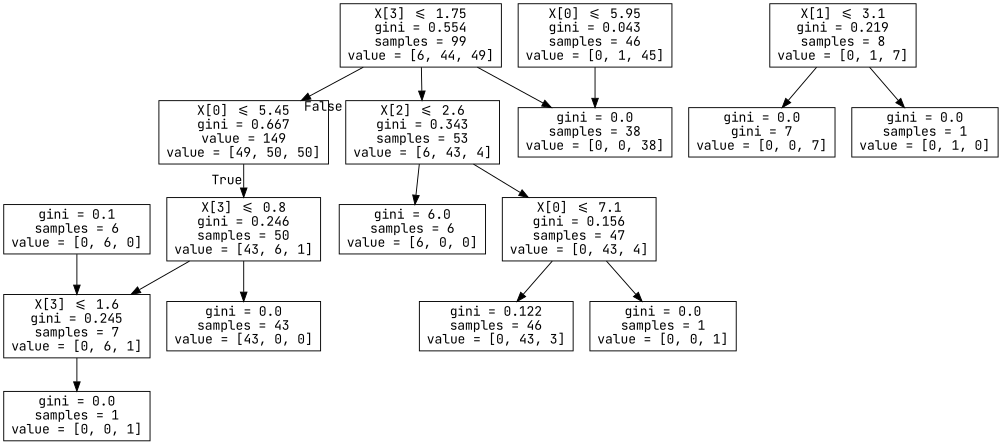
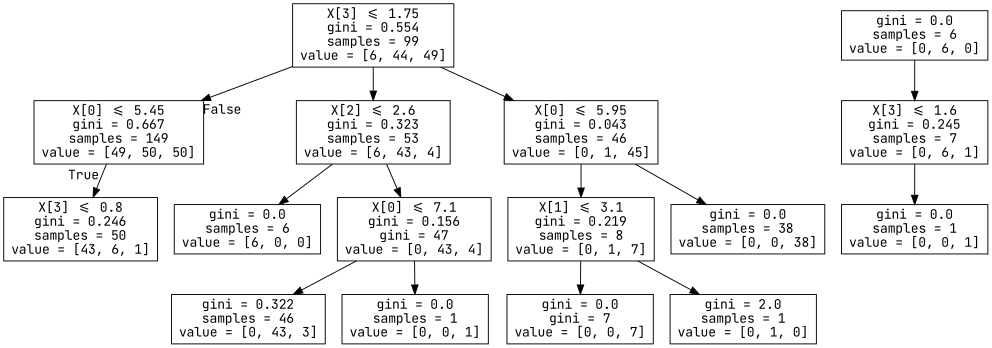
edge "X[3] <= 1.75 gini = 0.554 samples = 99 value = [6, 44, 49]" -> "gini = 0.0 samples = 38 value = [0, 0, 38]": now "X[3] <= 1.75 gini = 0.554 samples = 99 value = [6, 44, 49]" -> "X[0] <= 5.95 gini = 0.043 samples = 46 value = [0, 1, 45]"
node "X[0] <= 5.45 gini = 0.667 value = 149 value = [49, 50, 50]": label "X[0] <= 5.45 gini = 0.667 value = 149 value = [49, 50, 50]" -> "X[0] <= 5.45 gini = 0.667 samples = 149 value = [49, 50, 50]"
node "X[2] <= 2.6 gini = 0.343 samples = 53 value = [6, 43, 4]": label "X[2] <= 2.6 gini = 0.343 samples = 53 value = [6, 43, 4]" -> "X[2] <= 2.6 gini = 0.323 samples = 53 value = [6, 43, 4]"
node "gini = 0.0 samples = 1 value = [0, 1, 0]": label "gini = 0.0 samples = 1 value = [0, 1, 0]" -> "gini = 2.0 samples = 1 value = [0, 1, 0]"
edge "X[0] <= 5.95 gini = 0.043 samples = 46 value = [0, 1, 45]" -> "X[1] <= 3.1 gini = 0.219 samples = 8 value = [0, 1, 7]": added
node "gini = 0.1 samples = 6 value = [0, 6, 0]": label "gini = 0.1 samples = 6 value = [0, 6, 0]" -> "gini = 0.0 samples = 6 value = [0, 6, 0]"
node "gini = 6.0 samples = 6 value = [6, 0, 0]": label "gini = 6.0 samples = 6 value = [6, 0, 0]" -> "gini = 0.0 samples = 6 value = [6, 0, 0]"
node "X[0] <= 7.1 gini = 0.156 samples = 47 value = [0, 43, 4]": label "X[0] <= 7.1 gini = 0.156 samples = 47 value = [0, 43, 4]" -> "X[0] <= 7.1 gini = 0.156 gini = 47 value = [0, 43, 4]"
edge "X[3] <= 0.8 gini = 0.246 samples = 50 value = [43, 6, 1]" -> "X[3] <= 1.6 gini = 0.245 samples = 7 value = [0, 6, 1]": removed
node "gini = 0.0 samples = 43 value = [43, 0, 0]": removed
node "gini = 0.122 samples = 46 value = [0, 43, 3]": label "gini = 0.122 samples = 46 value = [0, 43, 3]" -> "gini = 0.322 samples = 46 value = [0, 43, 3]"
